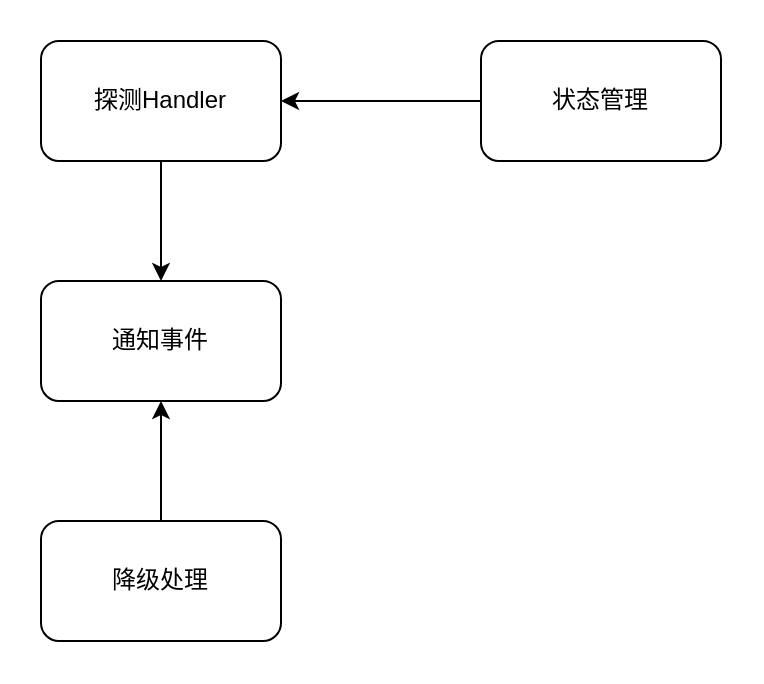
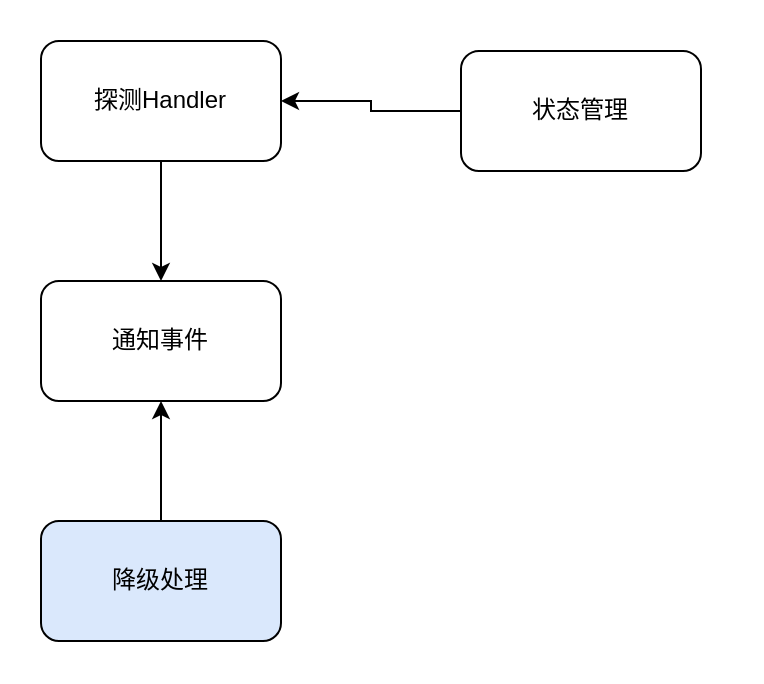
node "状态管理": moved (601, 101) -> (581, 111)
node "降级处理": fillcolor #ffffff -> #dae8fc
